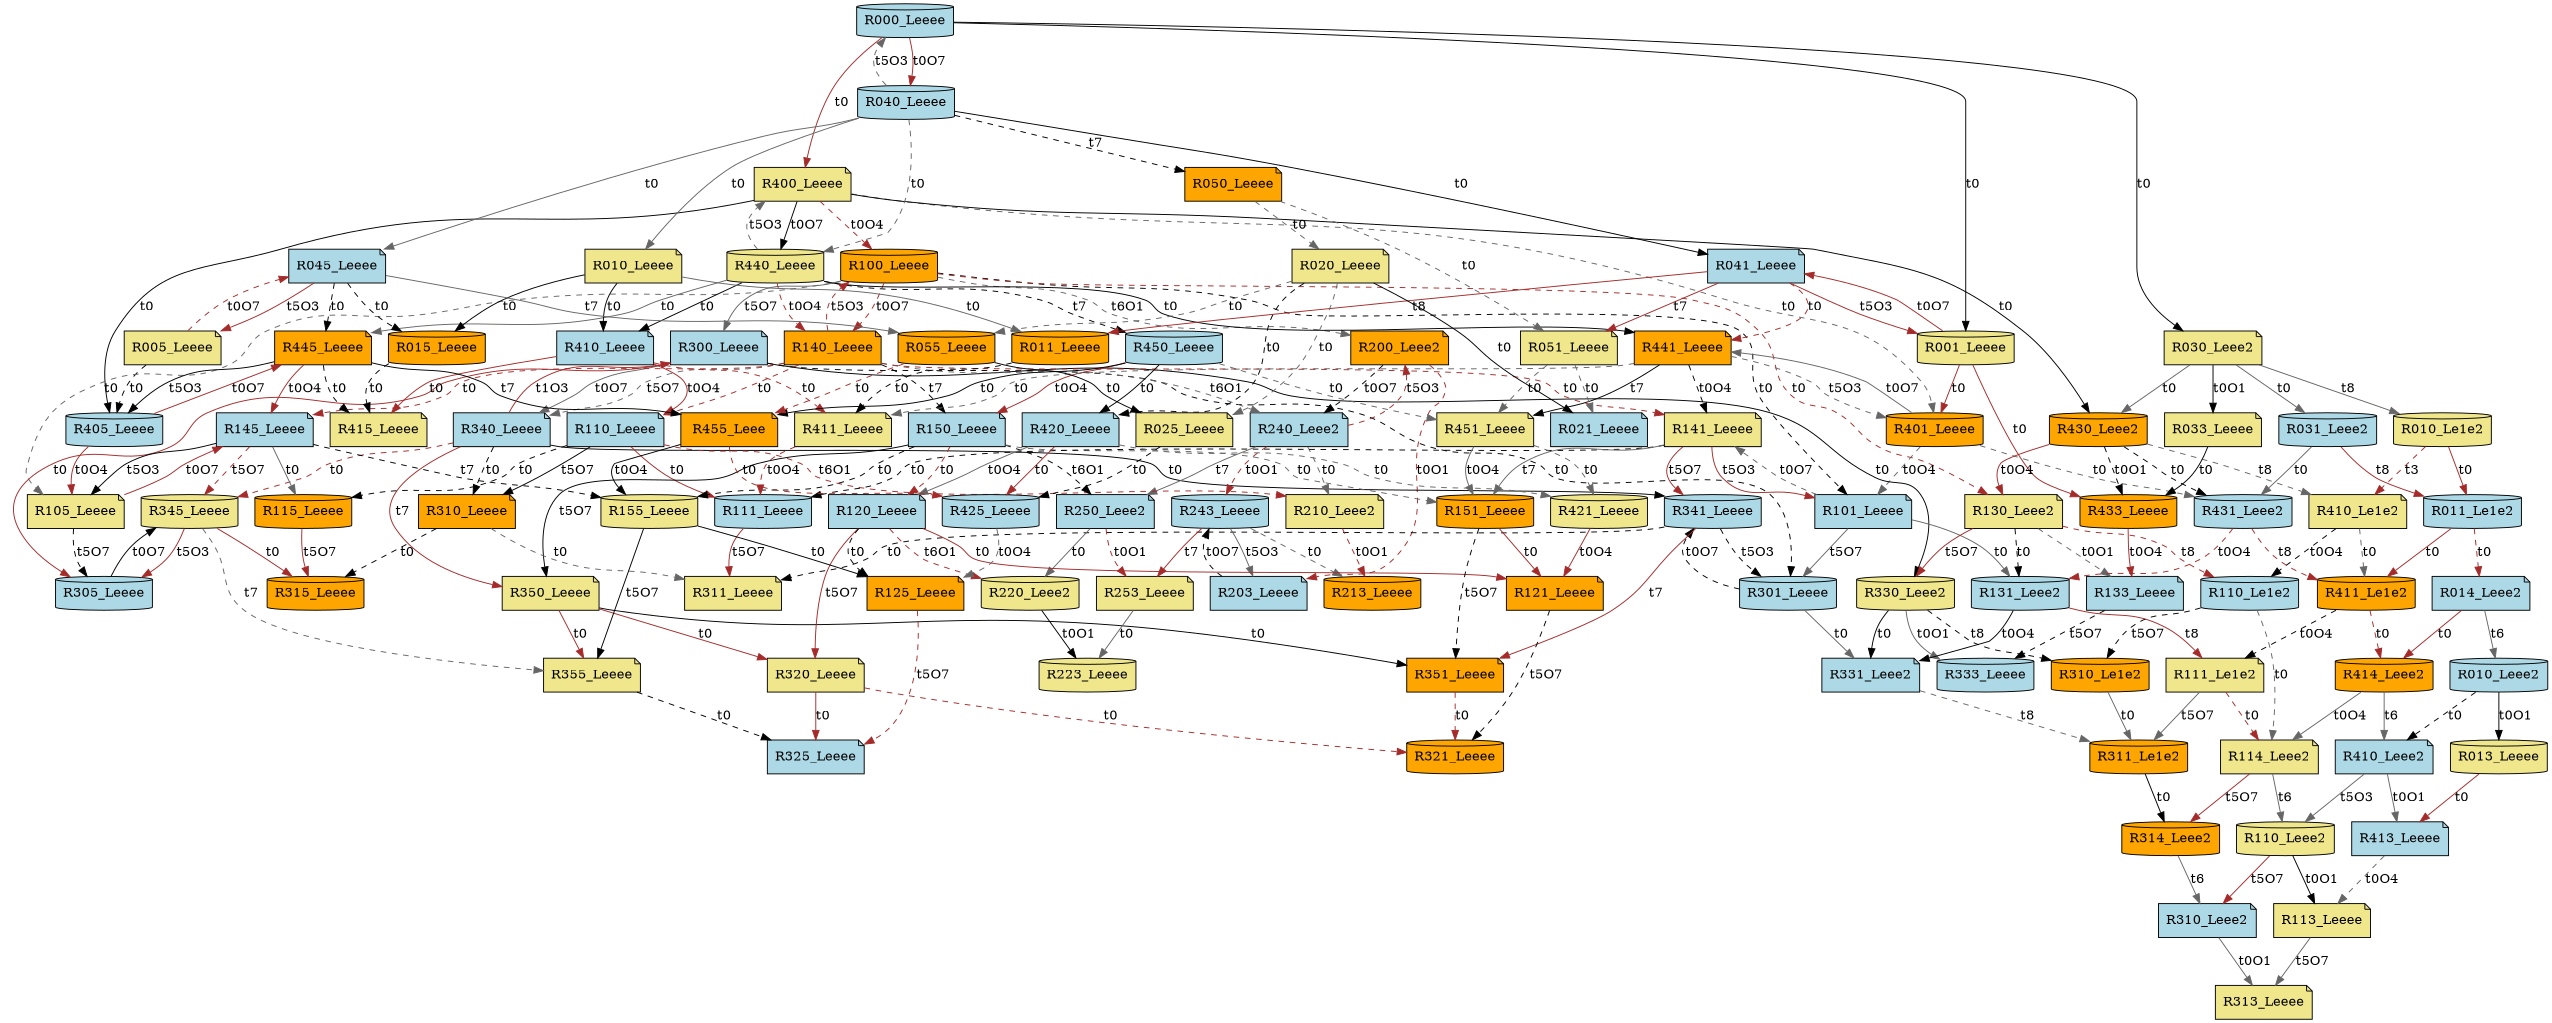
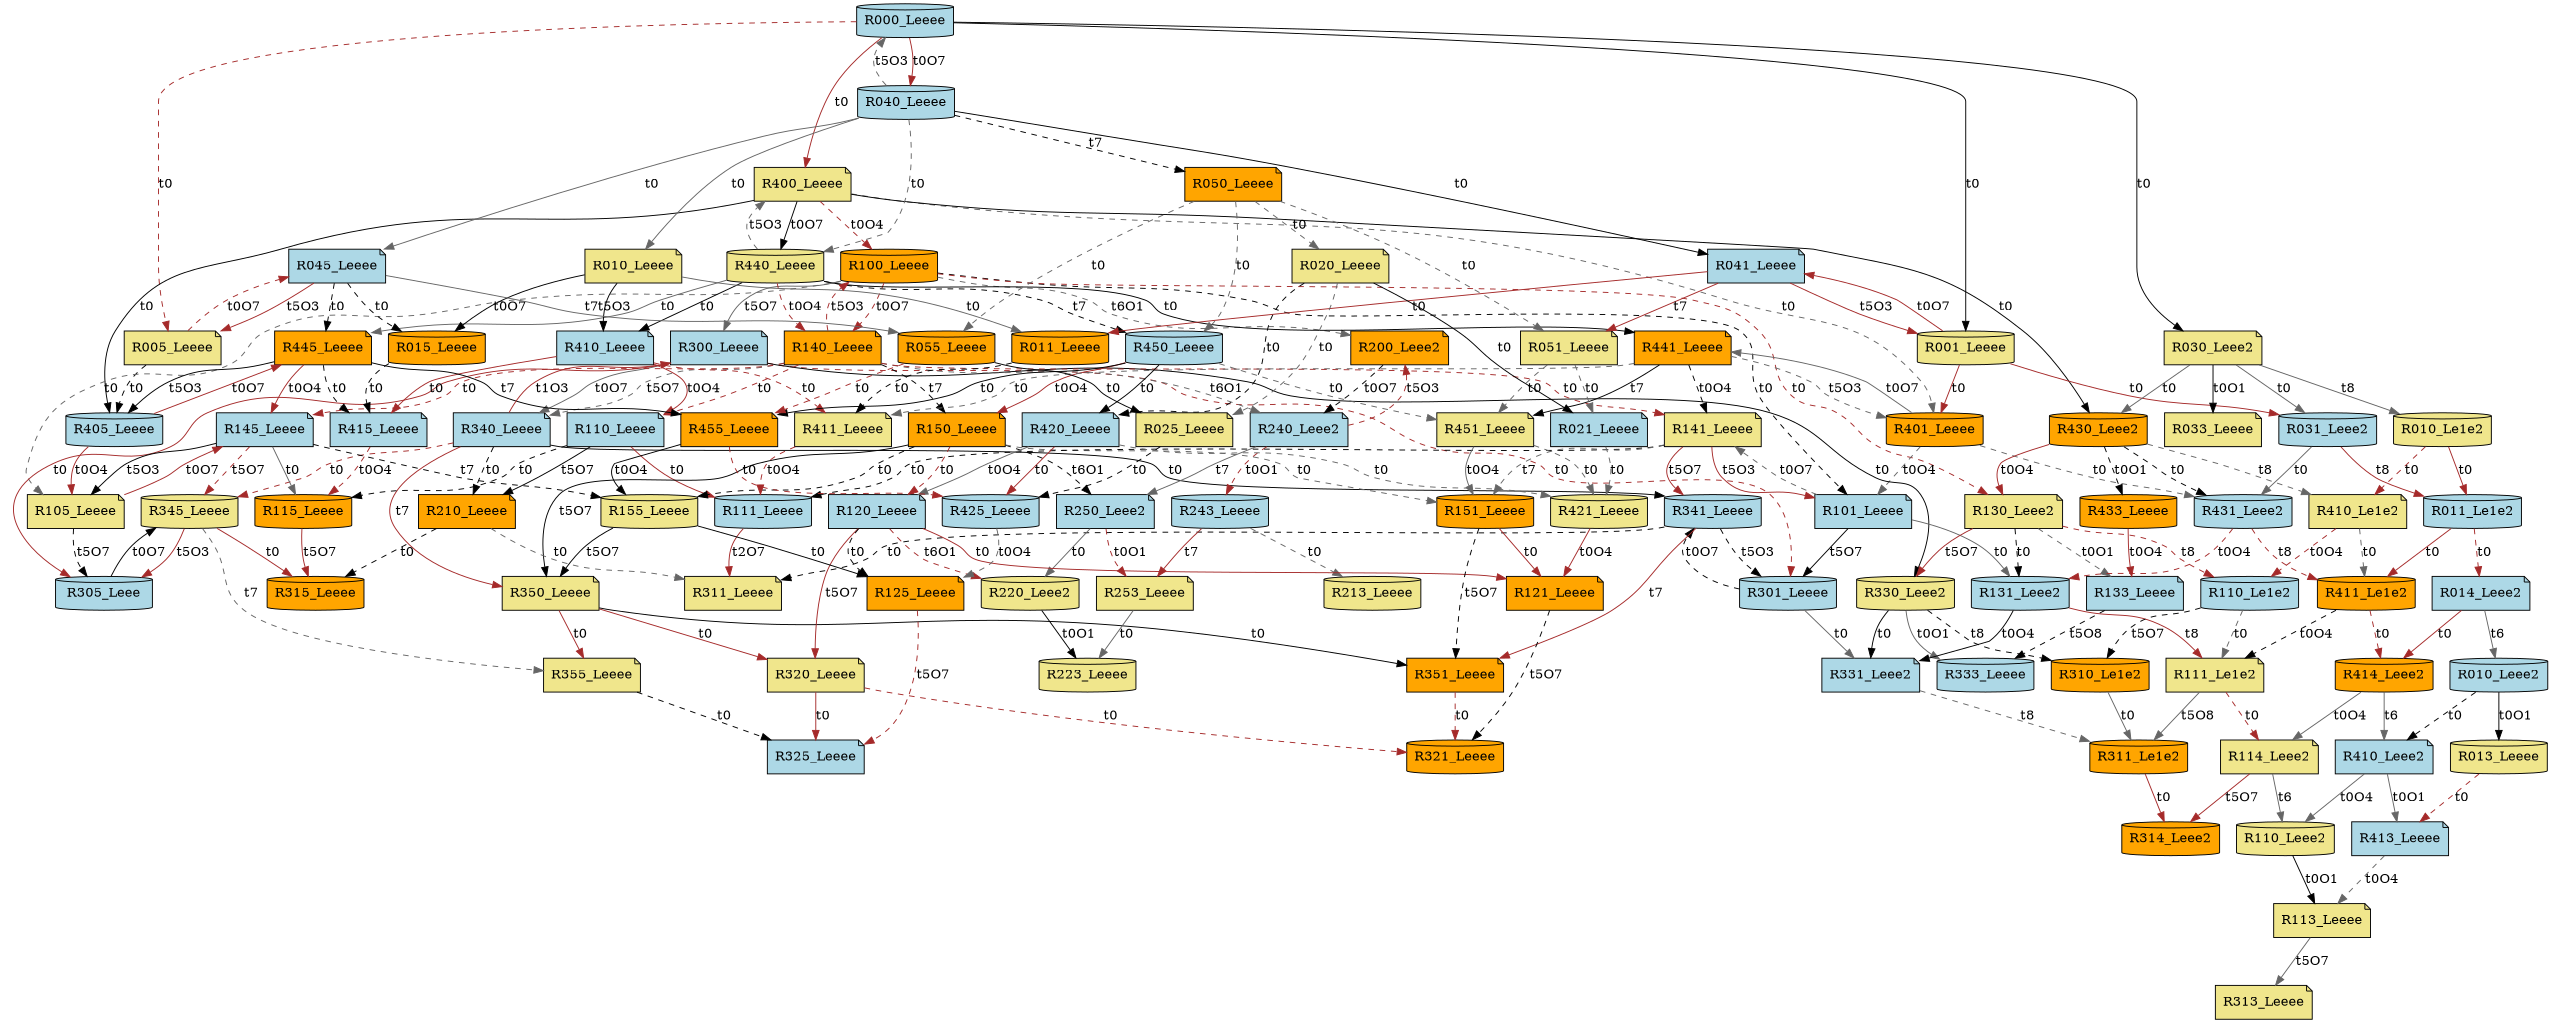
edge "R000_Leeee" -> "R005_Leeee": added, label "t0"
edge "R050_Leeee" -> "R450_Leeee": added, label "t0"
edge "R010_Leeee" -> "R015_Leeee": label "t0" -> "t0O7"
edge "R010_Leeee" -> "R410_Leeee": label "t0" -> "t5O3"
edge "R041_Leeee" -> "R011_Leeee": label "t8" -> "t0"
edge "R020_Leeee" -> "R055_Leeee": now "R050_Leeee" -> "R055_Leeee"
edge "R041_Leeee" -> "R441_Leeee": removed, label "t0"
edge "R300_Leeee" -> "R301_Leeee": color black -> brown
node "R415_Leeee": fillcolor khaki -> lightblue
node "R455_Leee": label "R455_Leee" -> "R455_Leeee"
node "R150_Leeee": fillcolor lightblue -> orange
edge "R001_Leeee" -> "R433_Leeee": now "R001_Leeee" -> "R031_Leee2"
edge "R141_Leeee" -> "R151_Leeee": style solid -> dashed
edge "R021_Leeee" -> "R421_Leeee": added, label "t0"
edge "R415_Leeee" -> "R115_Leeee": added, label "t0O4"
edge "R010_Le1e2" -> "R410_Le1e2": label "t3" -> "t0"
edge "R033_Leeee" -> "R433_Leeee": removed, label "t0"
node "R310_Leeee": label "R310_Leeee" -> "R210_Leeee"
node "R210_Leee2": removed
edge "R101_Leeee" -> "R301_Leeee": color gray40 -> black
edge "R410_Le1e2" -> "R110_Le1e2": color black -> brown
edge "R111_Leeee" -> "R311_Leeee": label "t5O7" -> "t2O7"
edge "R155_Leeee" -> "R355_Leeee": now "R155_Leeee" -> "R350_Leeee"
node "R305_Leeee": label "R305_Leeee" -> "R305_Leee"
node "R203_Leeee": removed
node "R213_Leeee": fillcolor orange -> khaki
edge "R133_Leeee" -> "R333_Leeee": label "t5O7" -> "t5O8"
edge "R110_Le1e2" -> "R114_Leee2": now "R110_Le1e2" -> "R111_Le1e2"
edge "R111_Le1e2" -> "R311_Le1e2": label "t5O7" -> "t5O8"
edge "R311_Le1e2" -> "R314_Leee2": color black -> brown
edge "R013_Leeee" -> "R413_Leeee": style solid -> dashed
edge "R410_Leee2" -> "R110_Leee2": label "t5O3" -> "t0O4"
node "R310_Leee2": removed
